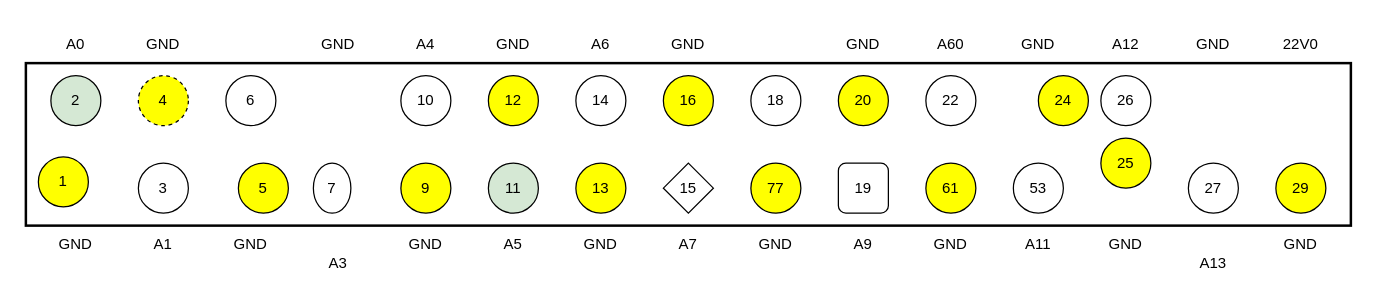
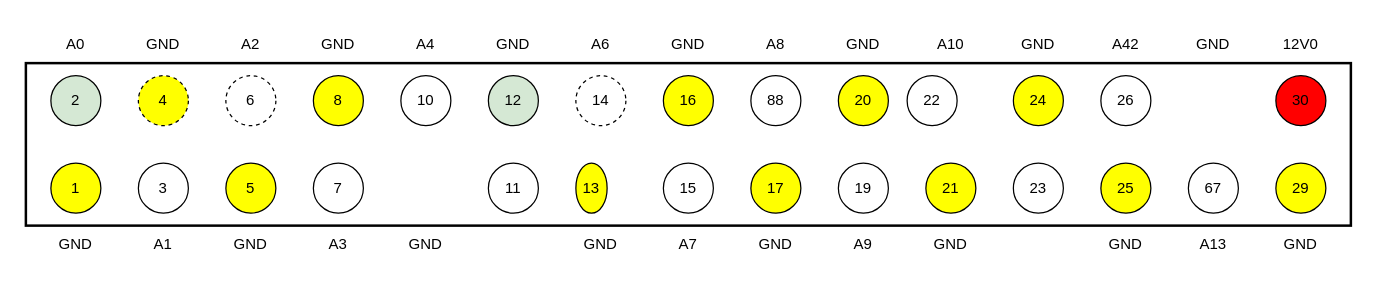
node "A2": added
node "A8": added
node "A60": label "A60" -> "A10"
node "A12": label "A12" -> "A42"
node "22V0": label "22V0" -> "12V0"
node "6": style solid -> dashed
node "8": added
node "12": fillcolor #ffff00 -> #d5e8d4
node "14": style solid -> dashed
node "18": label "18" -> "88"
node "22": moved (951, 101) -> (932, 101)
node "24": moved (1063, 101) -> (1038, 101)
node "30": added
node "25": moved (1126, 163) -> (1126, 188)
node "1": moved (63, 182) -> (76, 188)
node "5": moved (263, 188) -> (251, 188)
node "7": size 38x50 -> 50x50
node "9": removed
node "11": fillcolor #d5e8d4 -> #ffffff
node "13": size 50x50 -> 31x50
node "15": shape diamond -> ellipse
node "77": label "77" -> "17"
node "19": shape rounded rectangle -> ellipse
node "61": label "61" -> "21"
node "53": label "53" -> "23"
node "27": label "27" -> "67"
node "A5": removed
node "A11": removed
node "A3": moved (338, 263) -> (338, 244)
node "A13": moved (1213, 263) -> (1213, 244)
